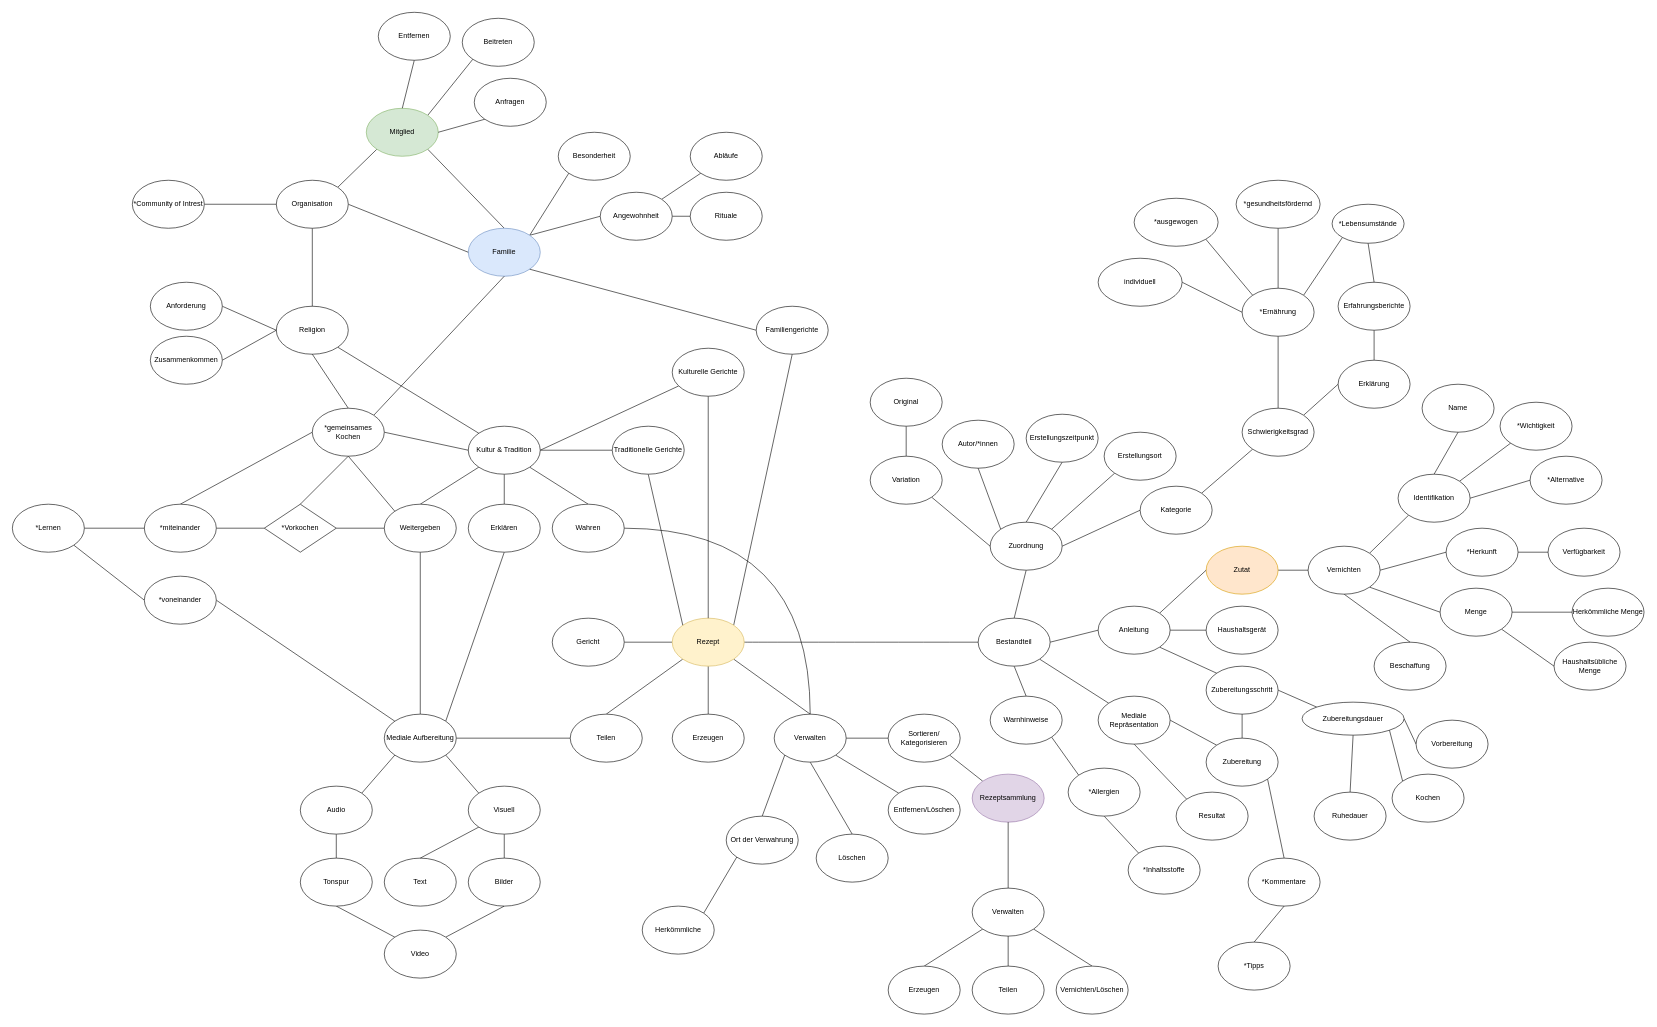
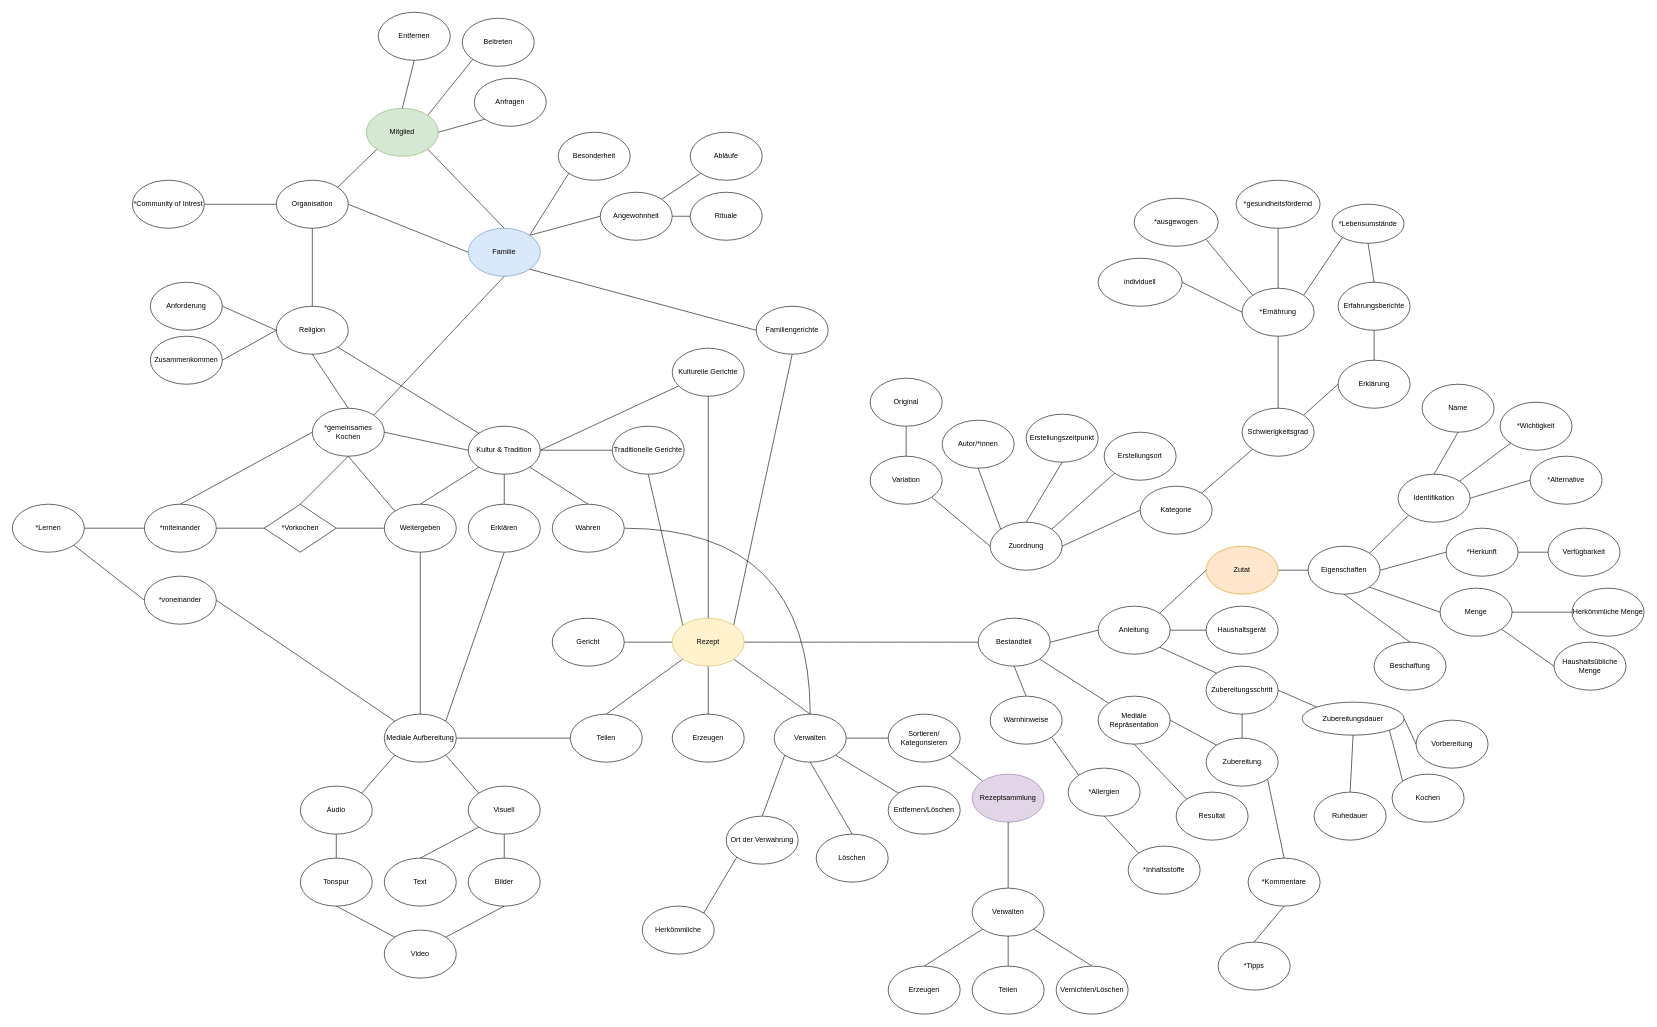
node "Vernichten": label "Vernichten" -> "Eigenschaften"
edge "Zuordnung" -- "Bestandteil": removed
